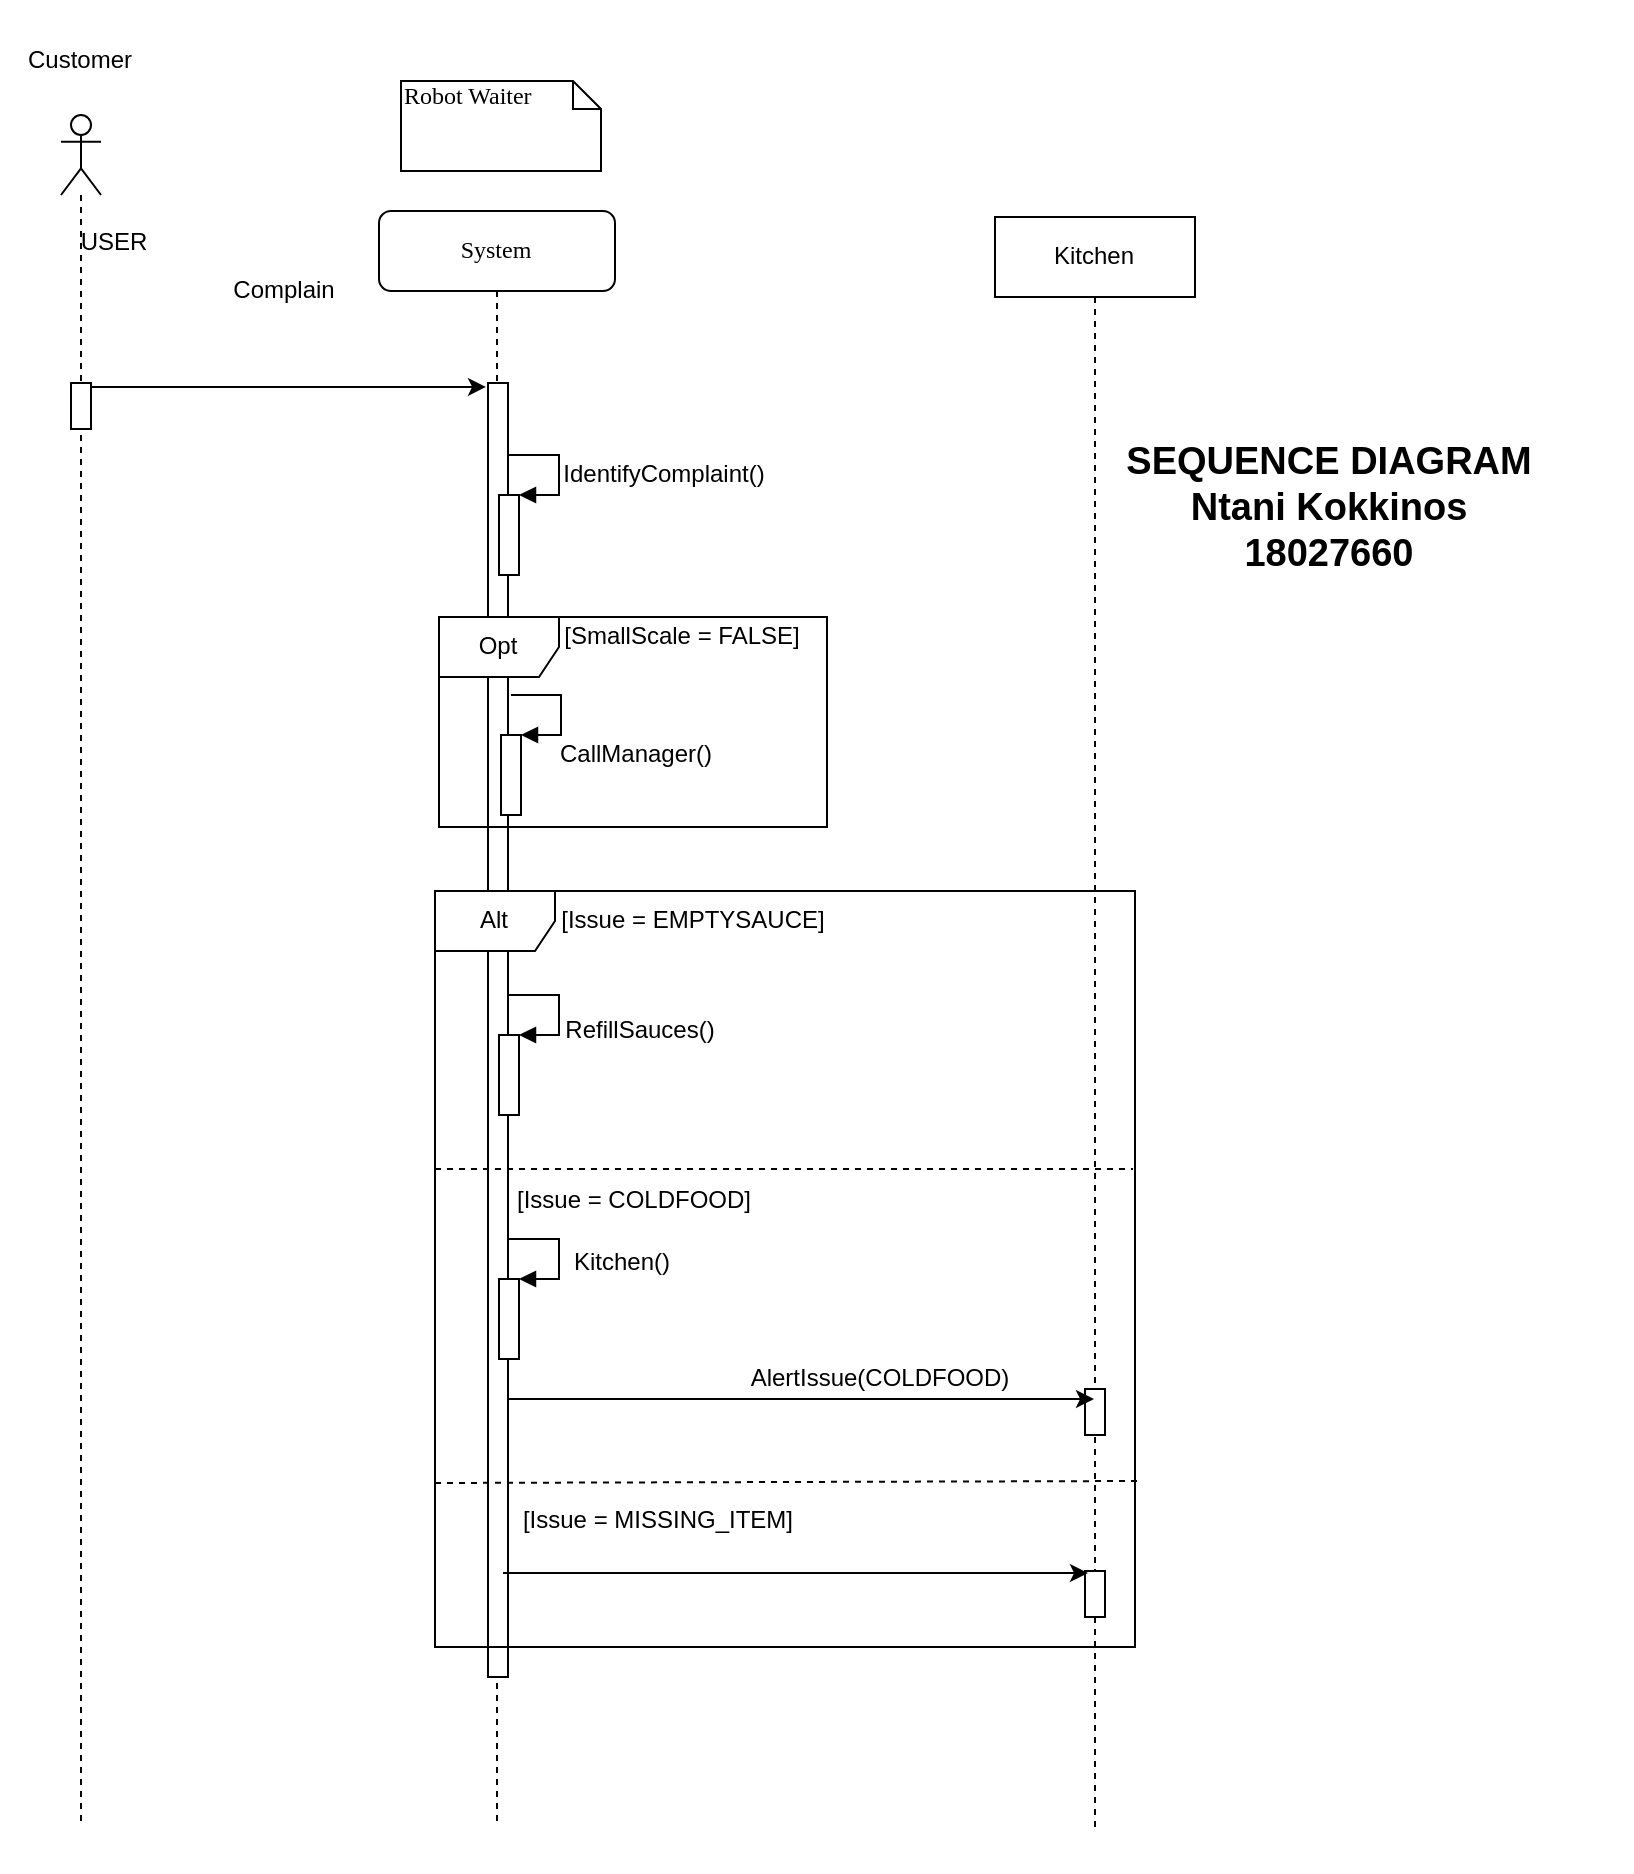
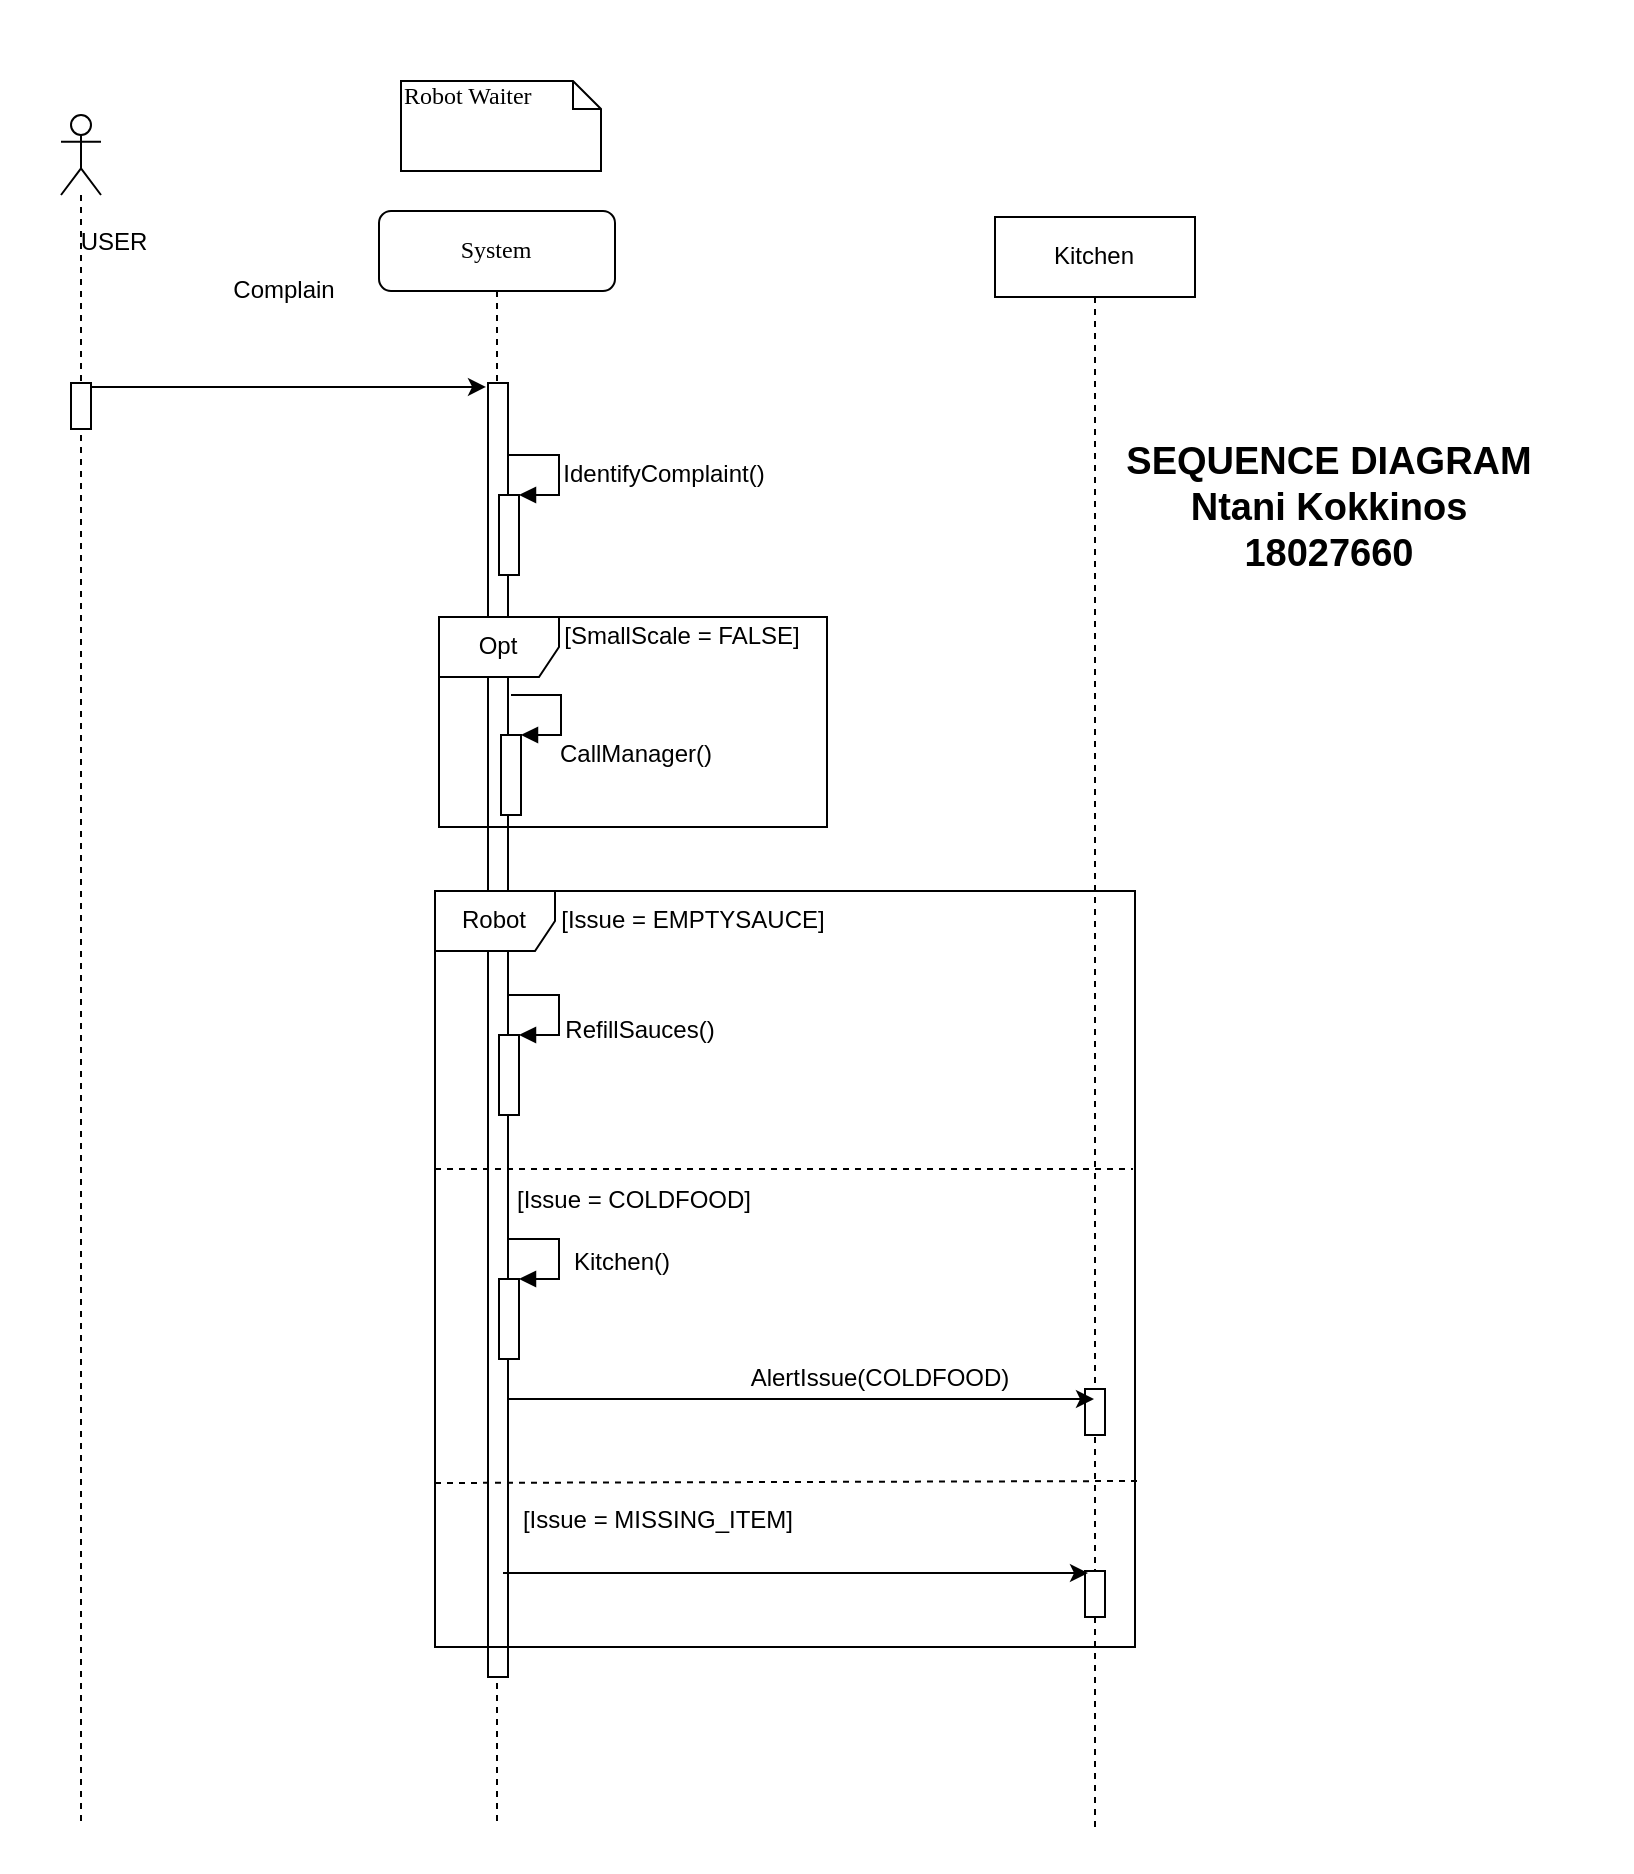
node "Customer": removed
node "Alt": label "Alt" -> "Robot"
